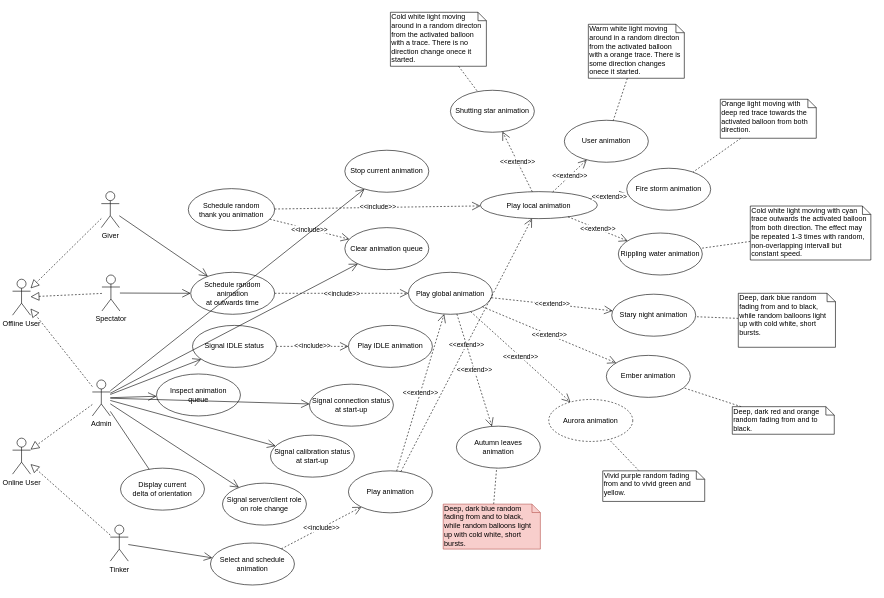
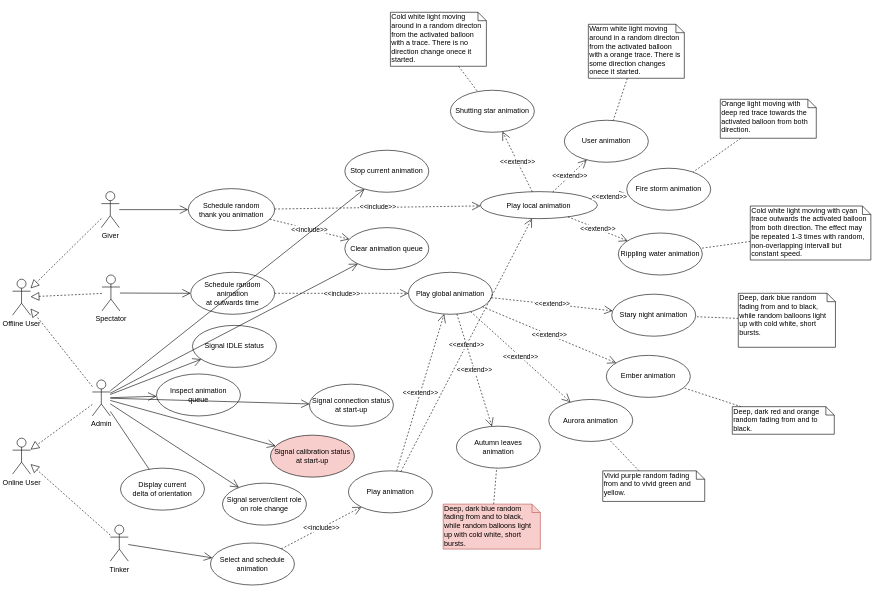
edge "Giver" -> "Schedule random animation at outwards time": now "Giver" -> "Schedule random thank you animation"
edge "Signal IDLE status" -> "Play IDLE animation": removed, label "<<include>>"
node "Play IDLE animation": removed
node "Aurora animation": style dashed -> solid
node "Signal calibration status at start-up": fillcolor #ffffff -> #f8cecc
